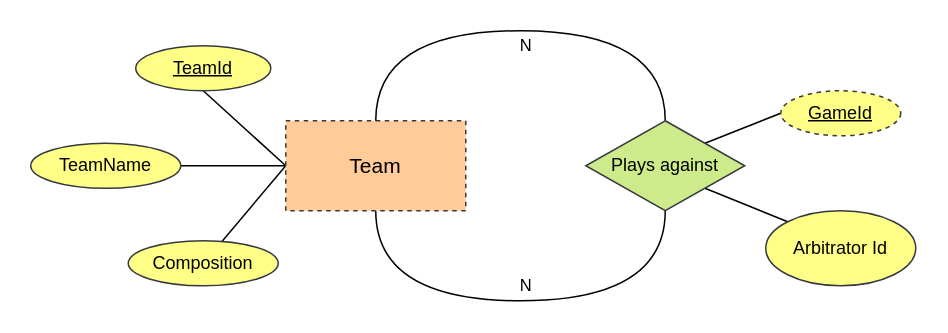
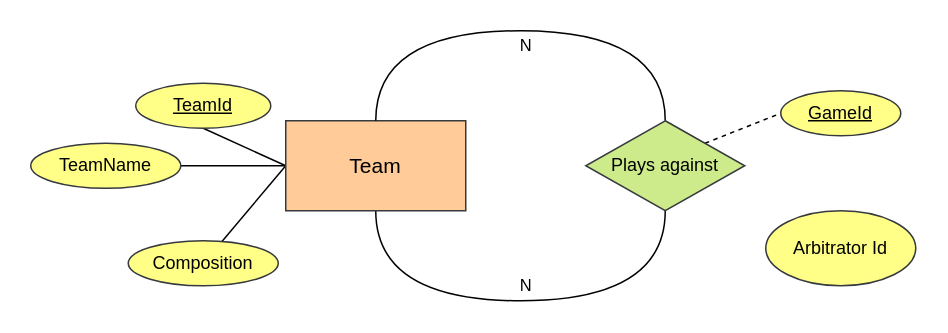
node "TeamId": moved (203, 68) -> (203, 106)
node "GameId": style dashed -> solid
edge "GameId" -- "Plays against": style solid -> dashed
node "Team": style dashed -> solid
edge "Plays against" -- "Arbitrator Id": removed
